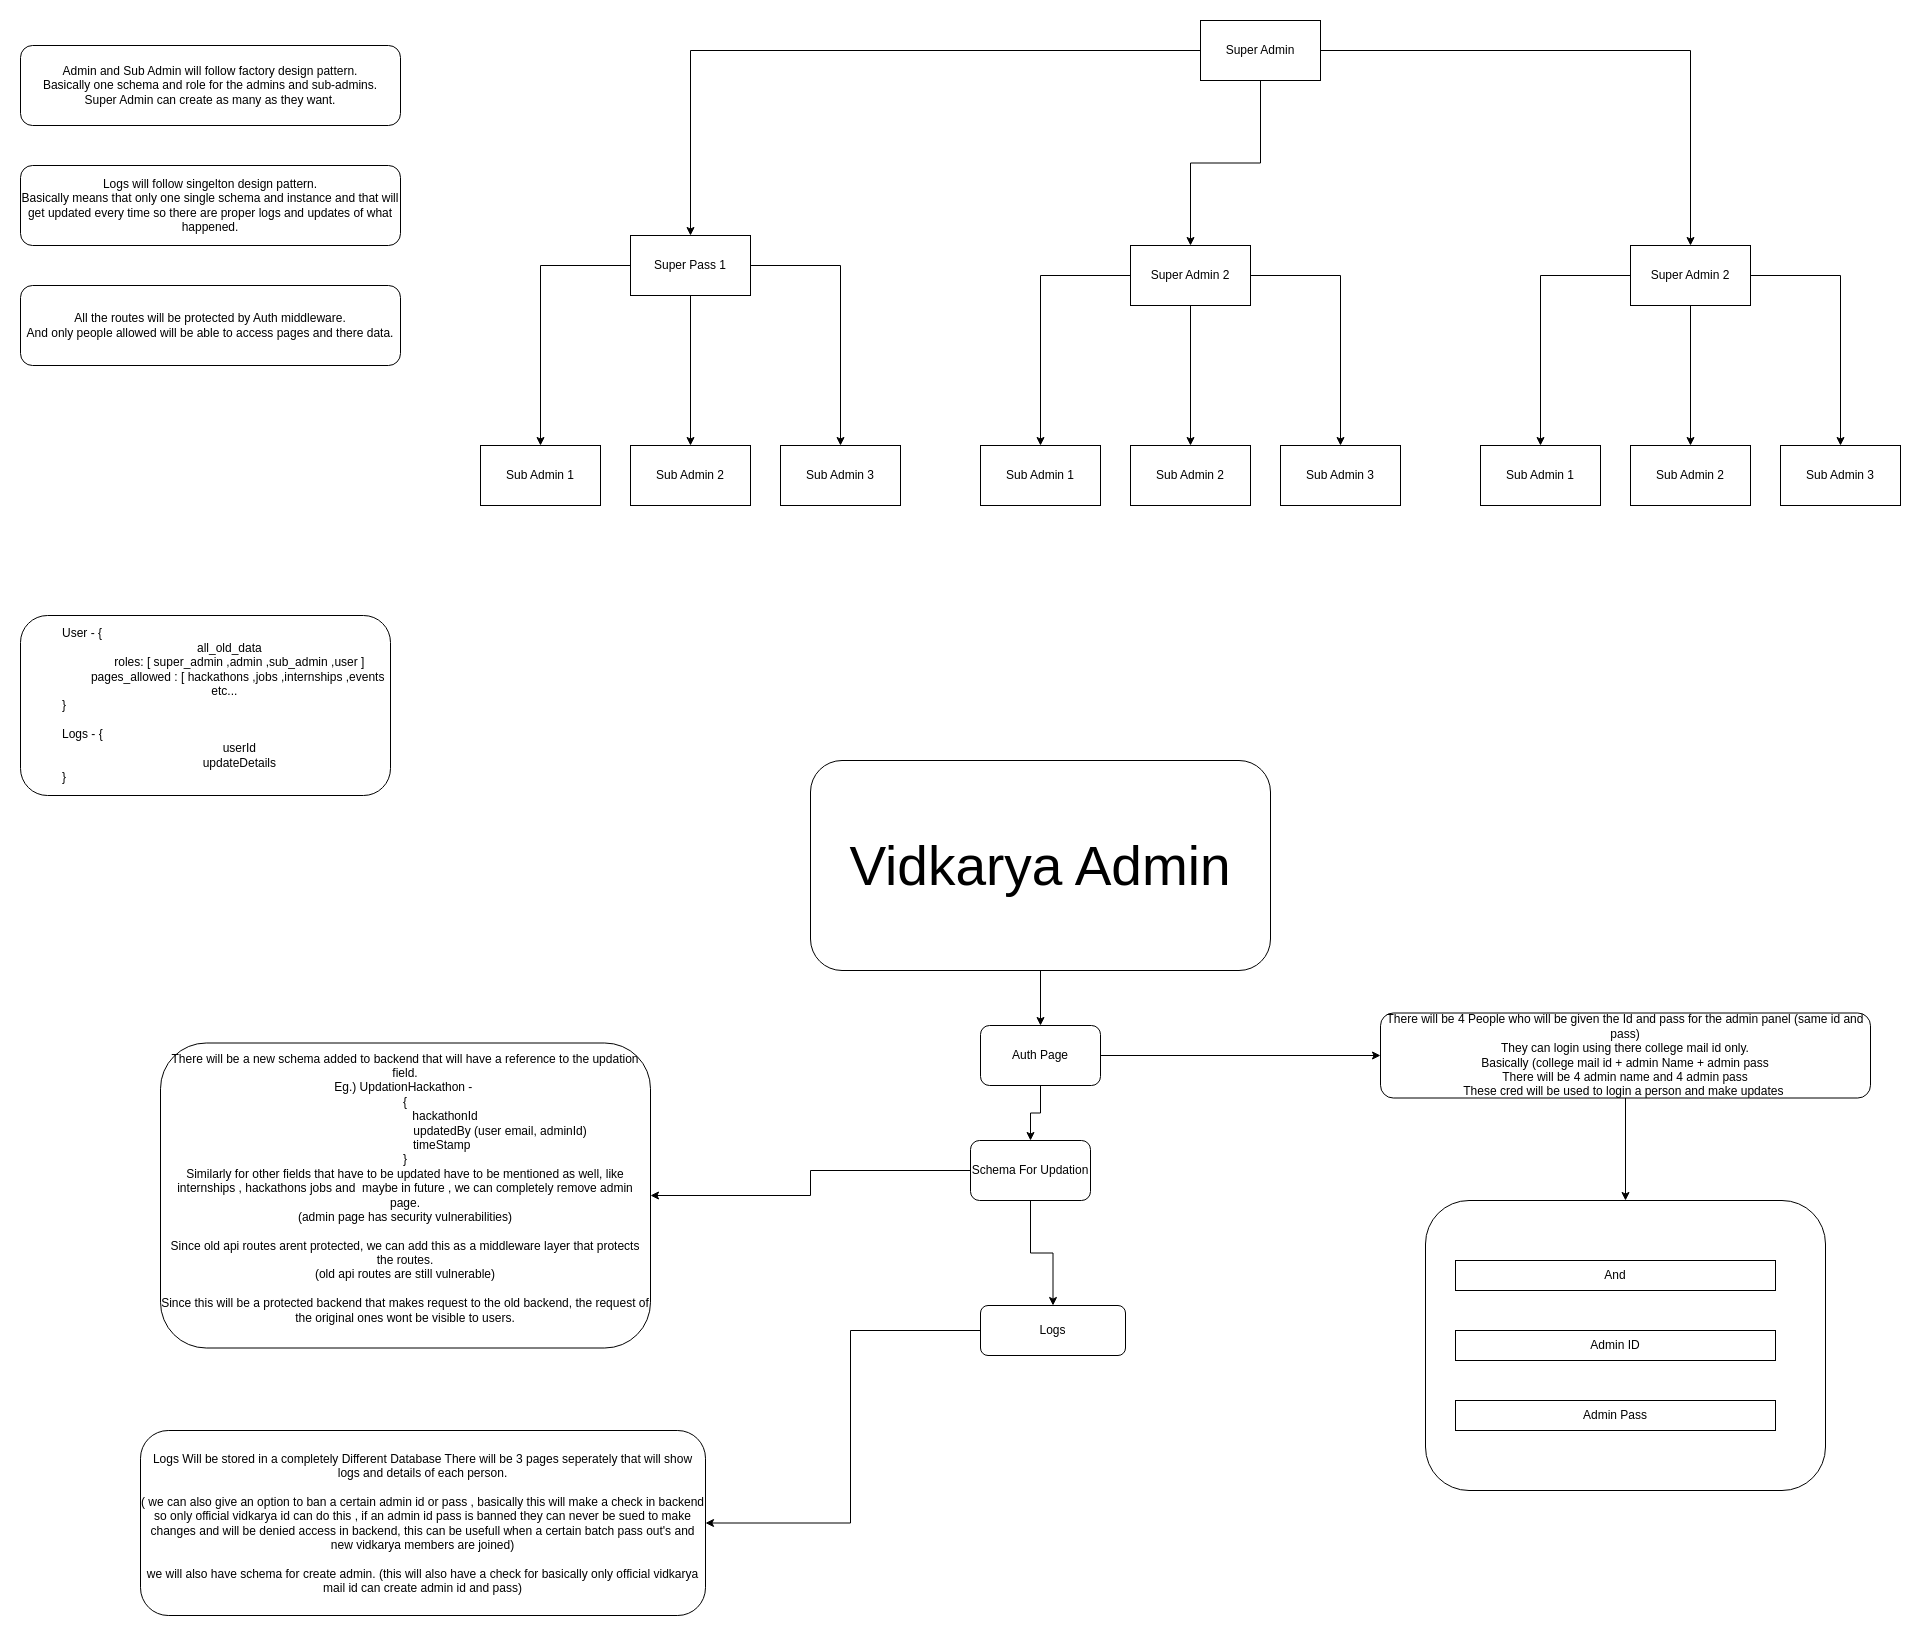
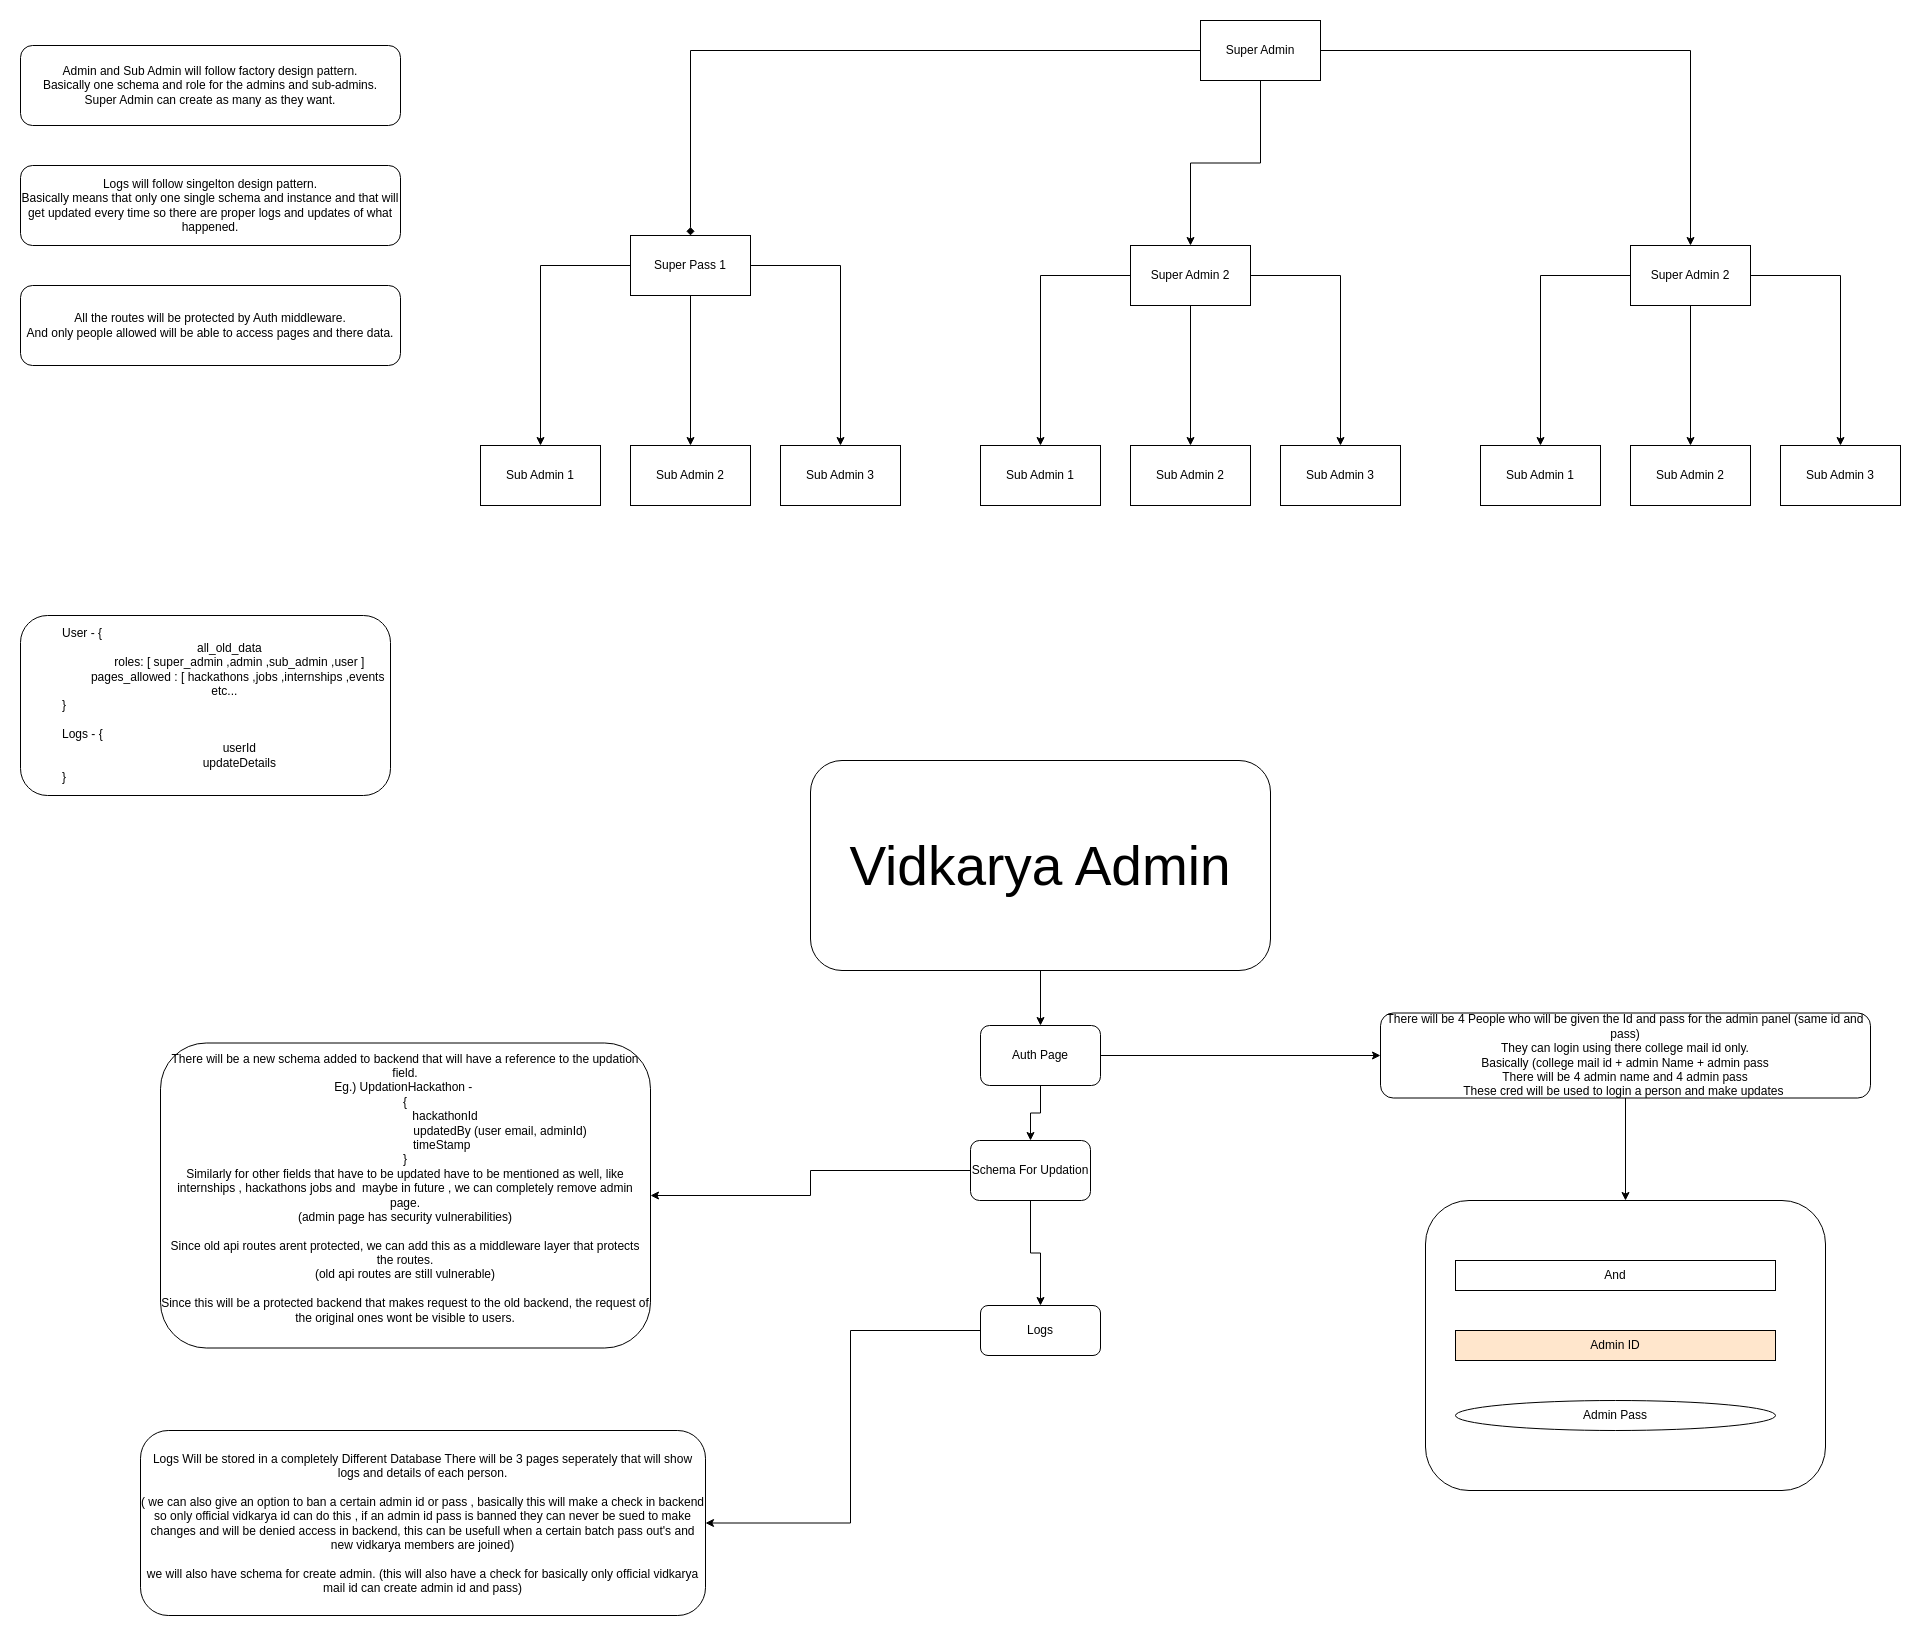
edge "Super Admin" -> "Super Pass 1": arrowhead classic -> diamond
node "Logs": size 145x50 -> 120x50
node "Admin ID": fillcolor #ffffff -> #ffe6cc
node "Admin Pass": shape rectangle -> ellipse
